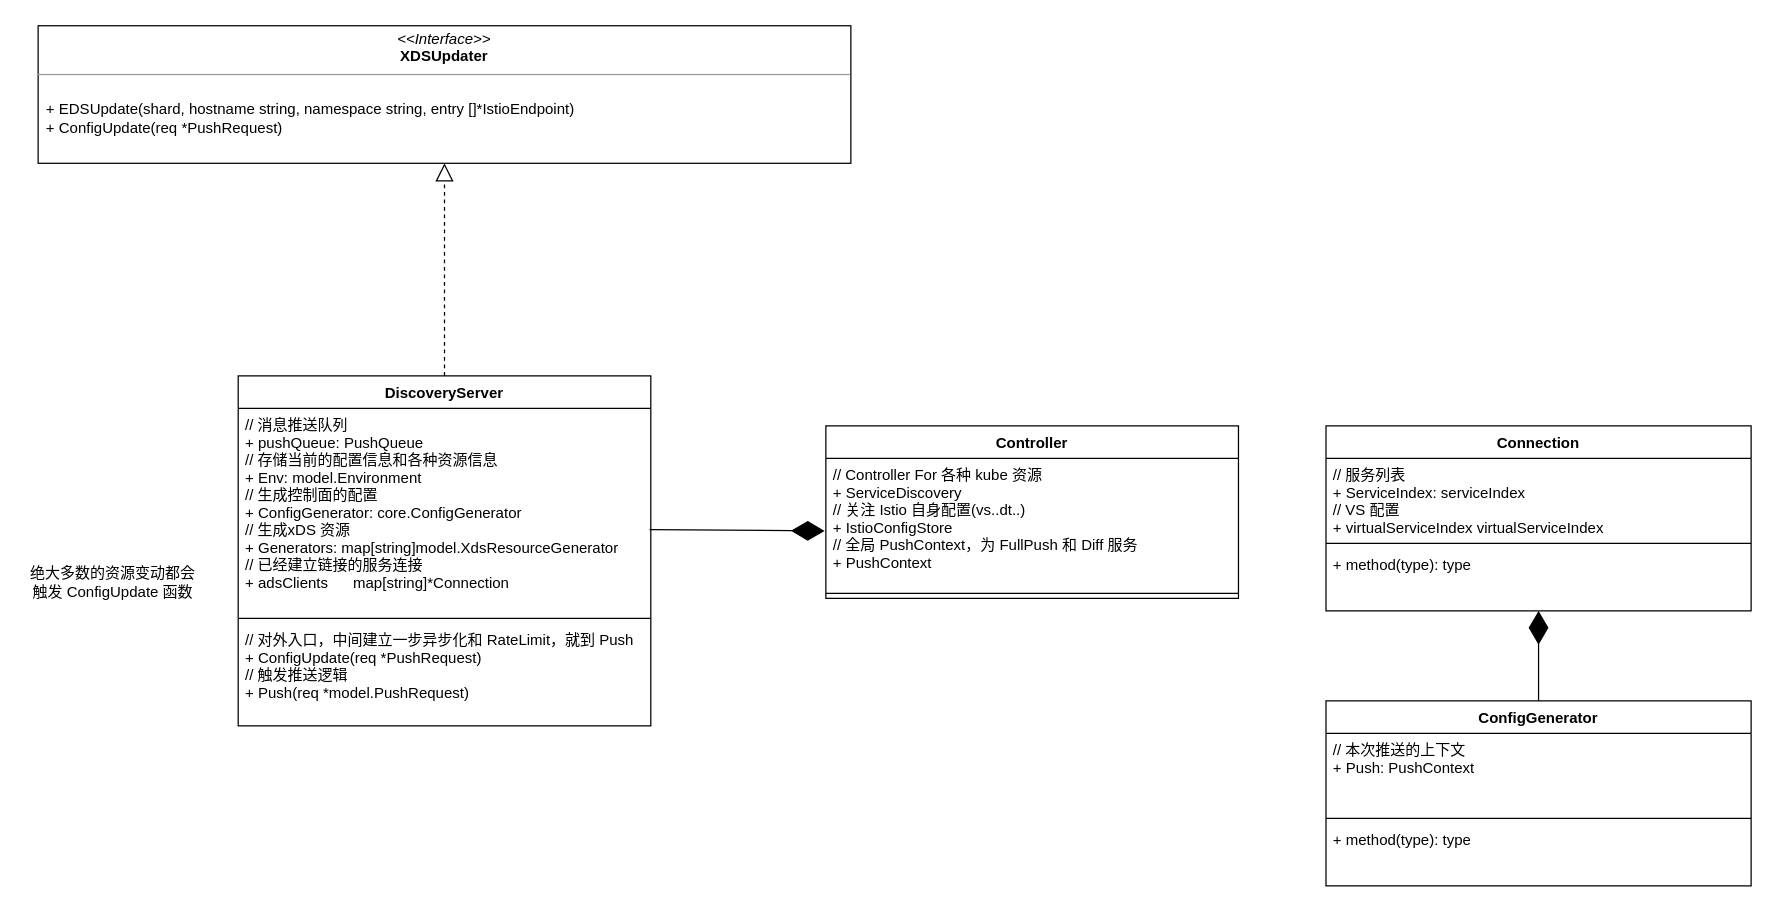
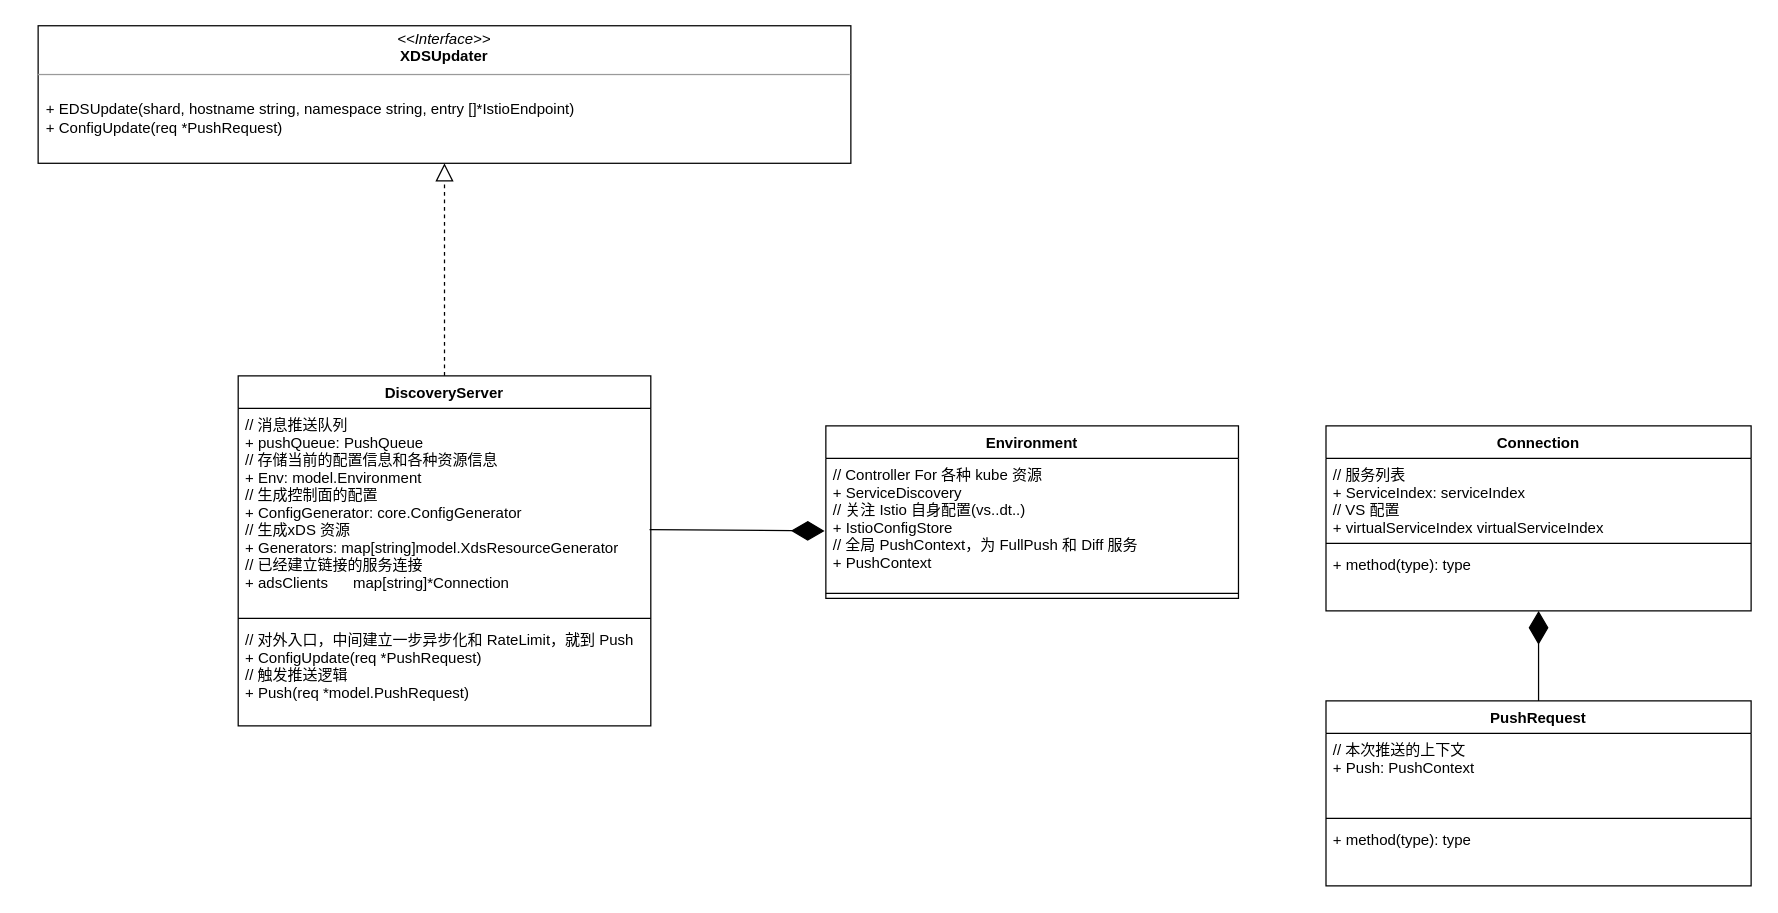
node "Controller": label "Controller" -> "Environment"
node "绝大多数的资源变动都会触发 ConfigUpdate 函数": removed
node "ConfigGenerator": label "ConfigGenerator" -> "PushRequest"
